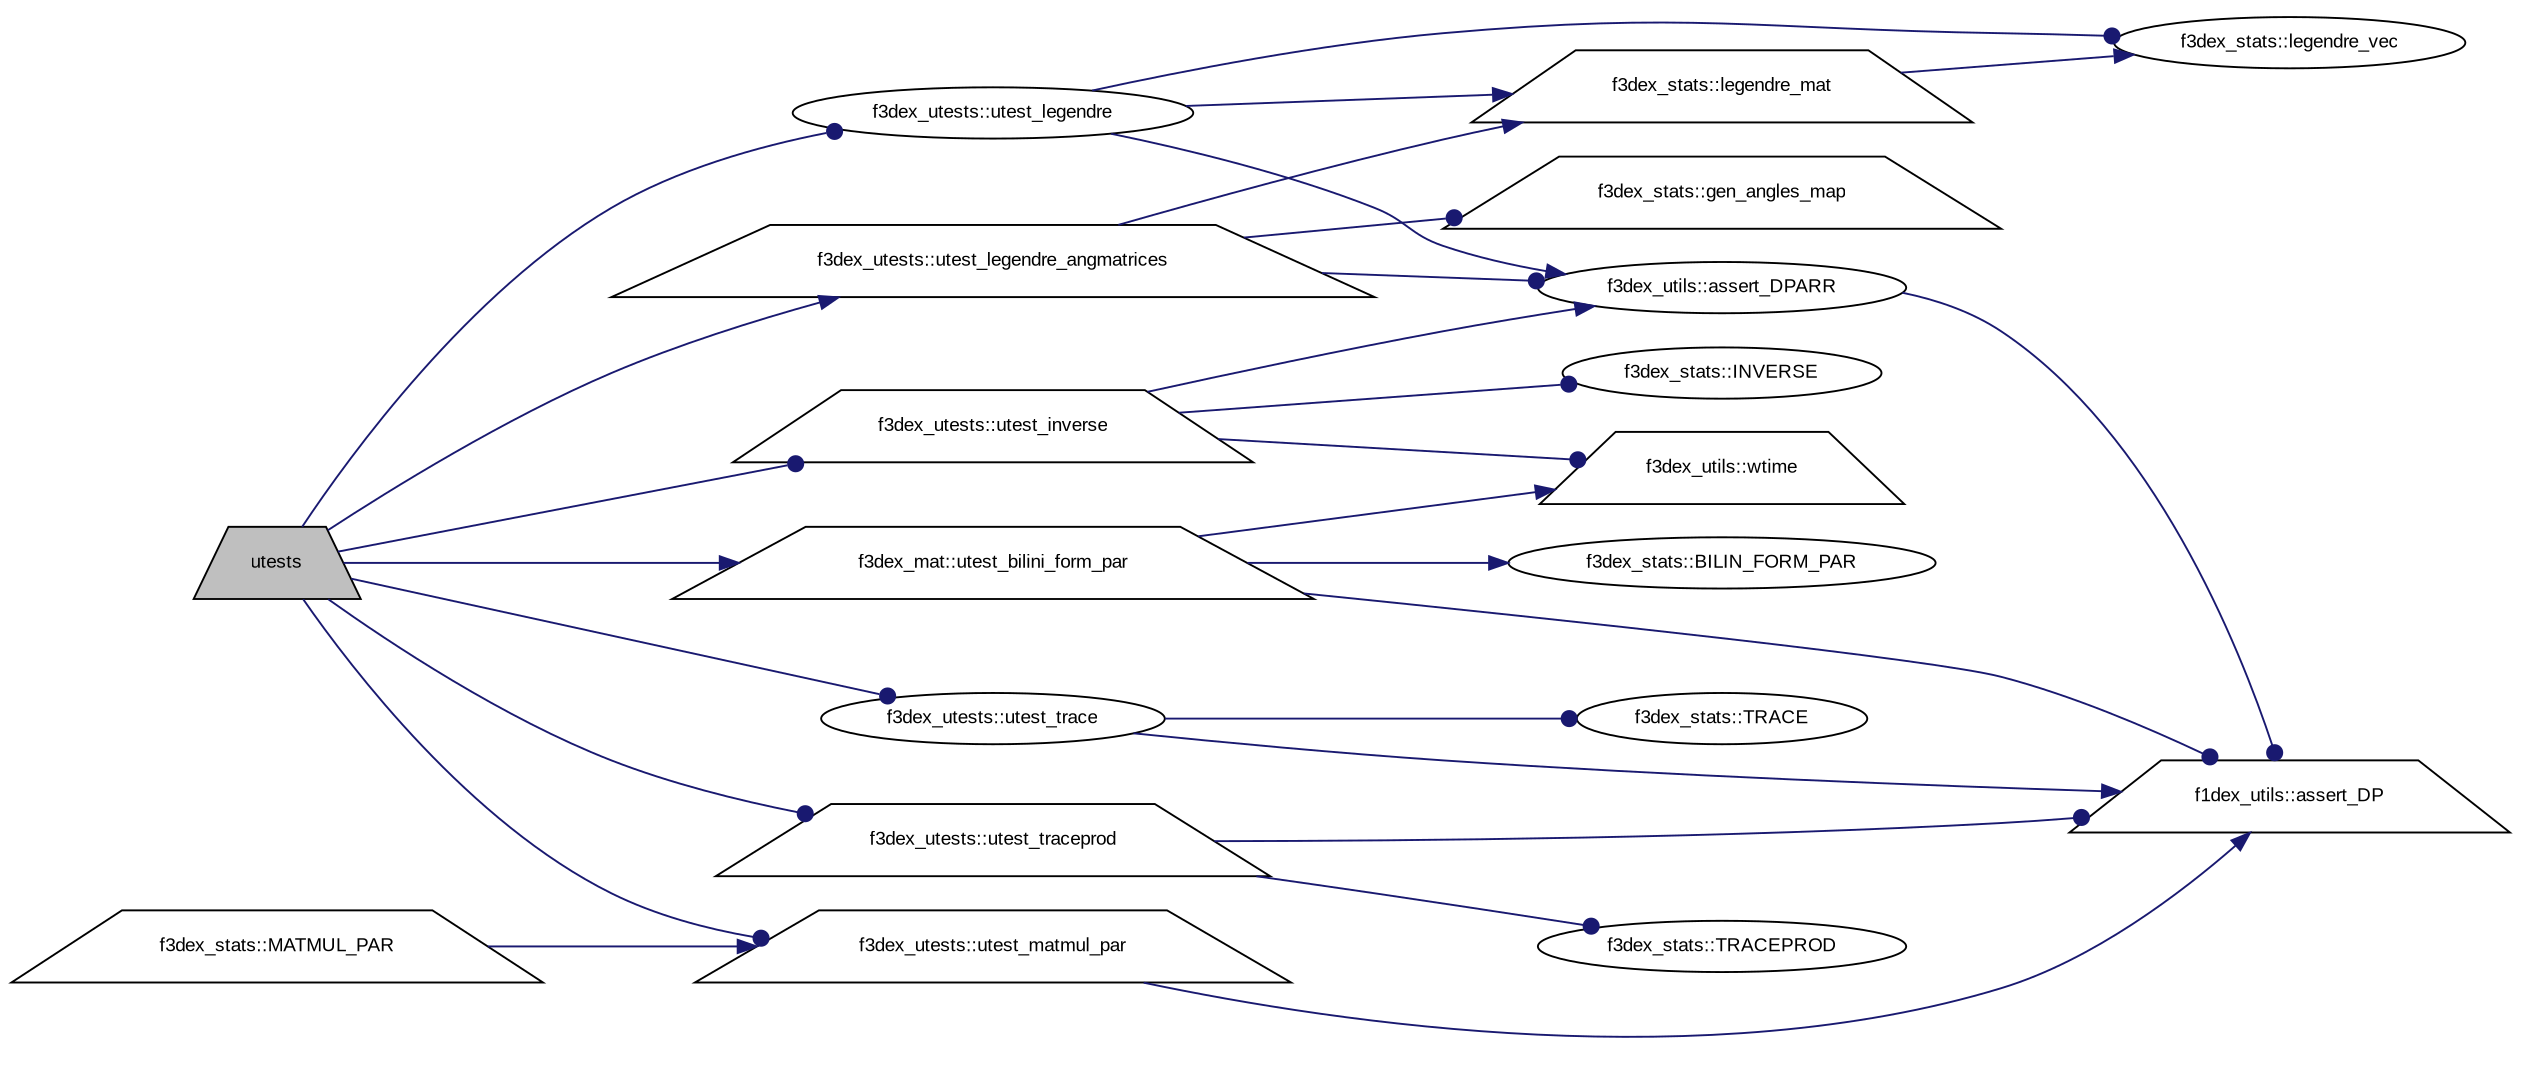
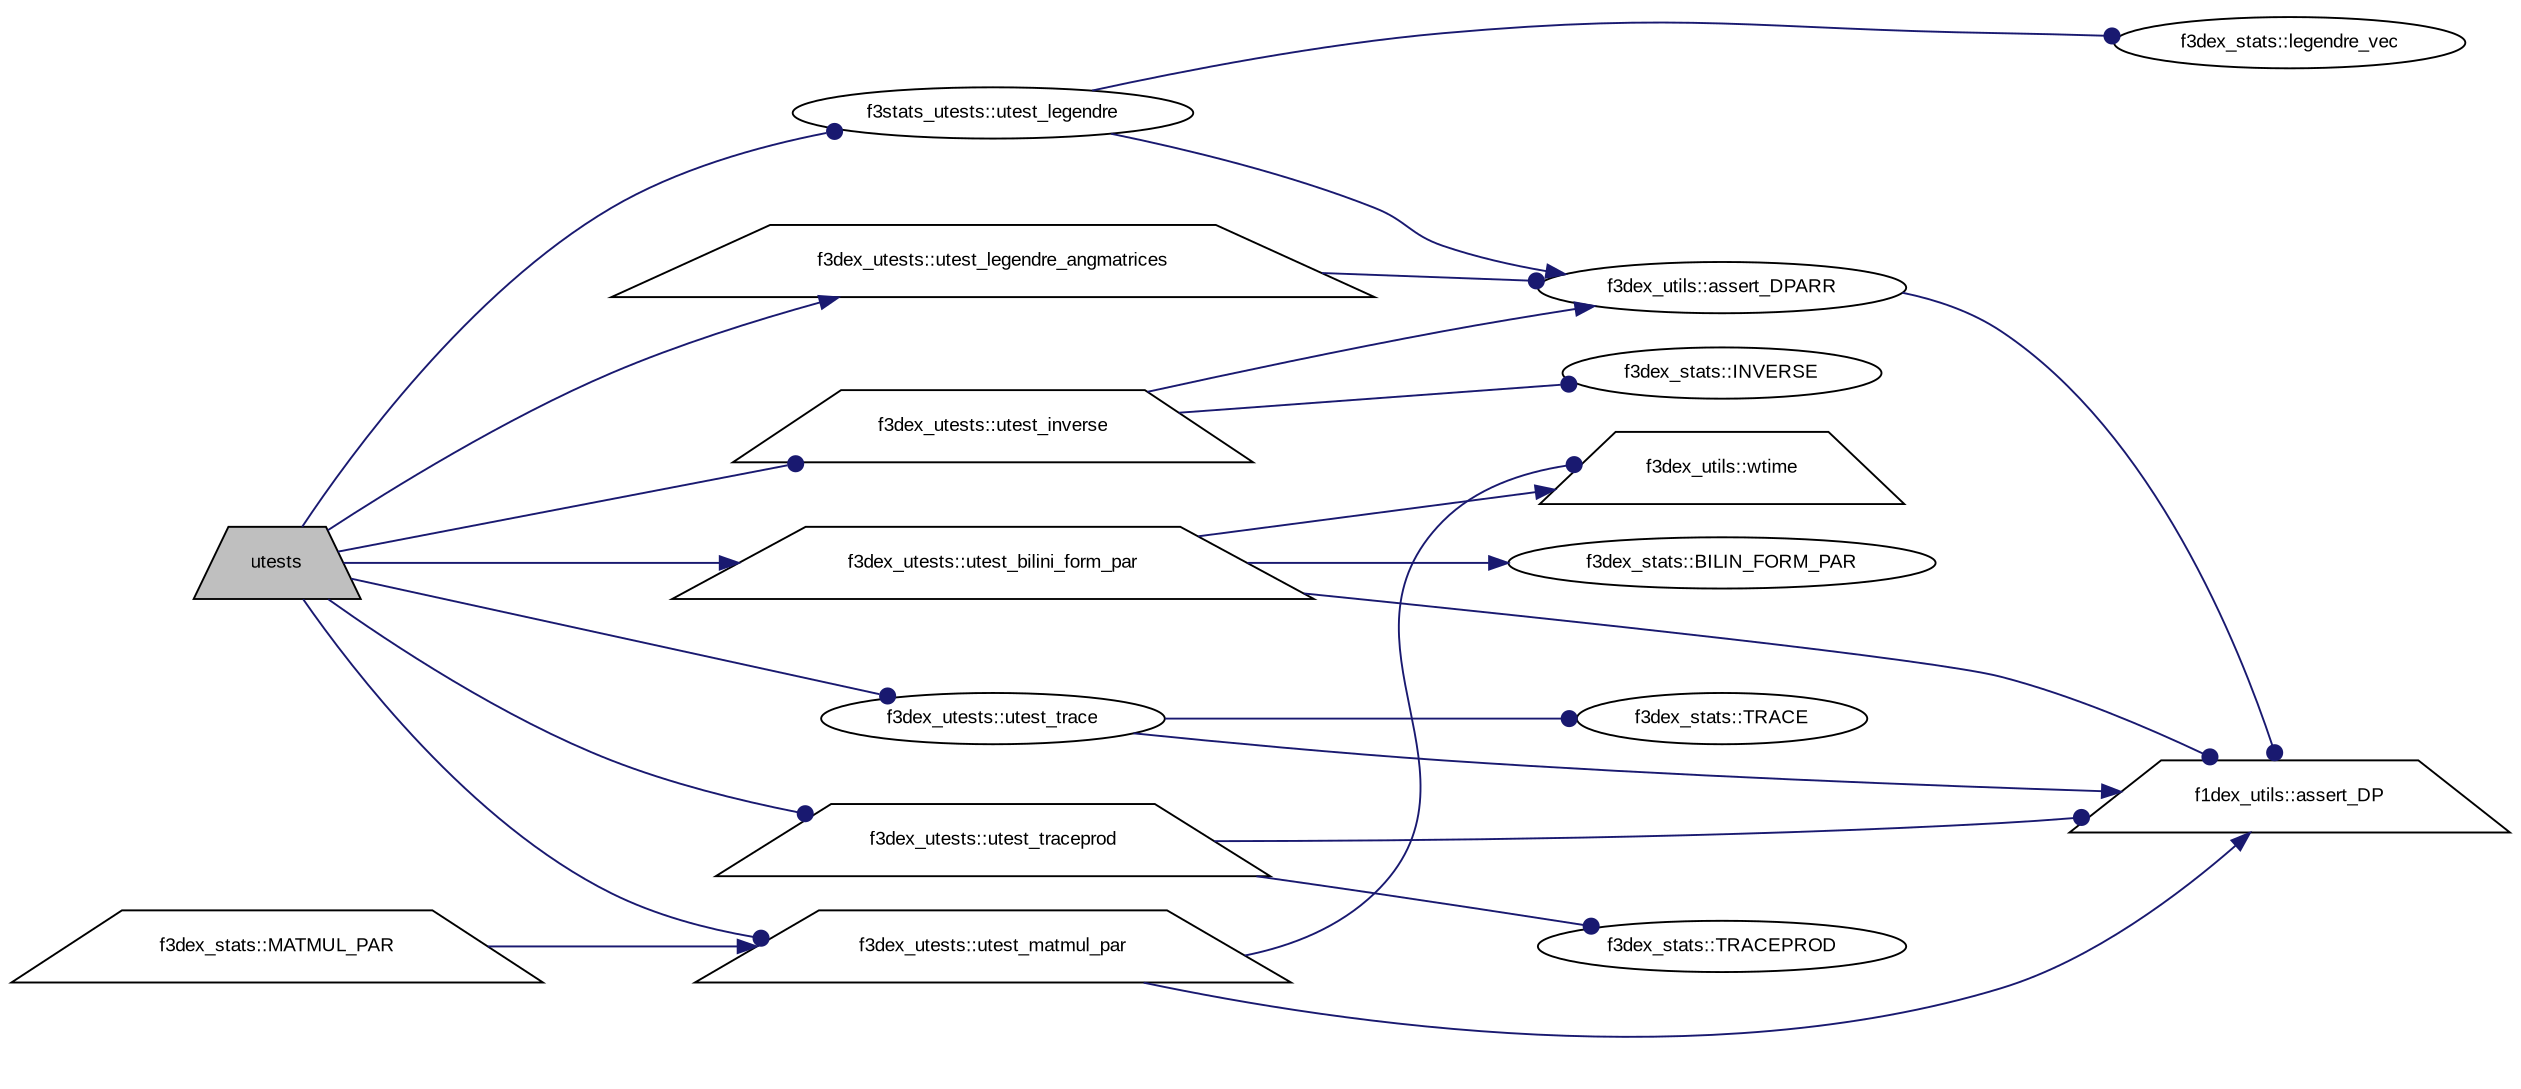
node "f3dex_stats::legendre_mat": removed
node "f3dex_utests::utest_legendre": label "f3dex_utests::utest_legendre" -> "f3stats_utests::utest_legendre"
node "f3dex_stats::gen_angles_map": removed
edge "f3dex_utests::utest_inverse" -> "f3dex_utils::wtime": now "f3dex_utests::utest_matmul_par" -> "f3dex_utils::wtime"
node "f3dex_mat::utest_bilini_form_par": label "f3dex_mat::utest_bilini_form_par" -> "f3dex_utests::utest_bilini_form_par"
